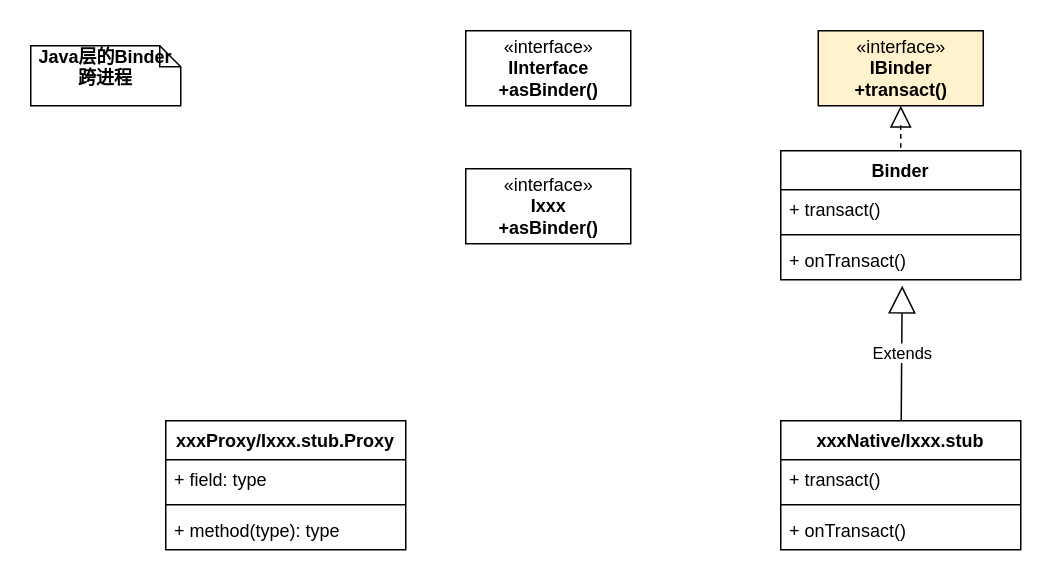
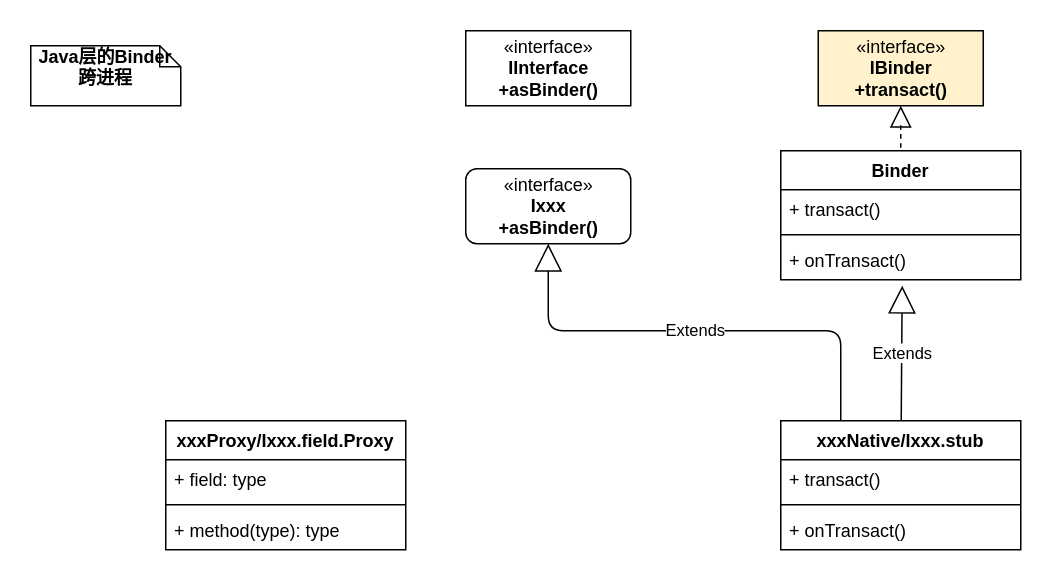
node "«interface» Ixxx +asBinder()": shape rectangle -> rounded rectangle
edge "xxxNative/Ixxx.stub" -> "«interface» Ixxx +asBinder()": added, label "Extends"
node "xxxProxy/Ixxx.stub.Proxy": label "xxxProxy/Ixxx.stub.Proxy" -> "xxxProxy/Ixxx.field.Proxy"
